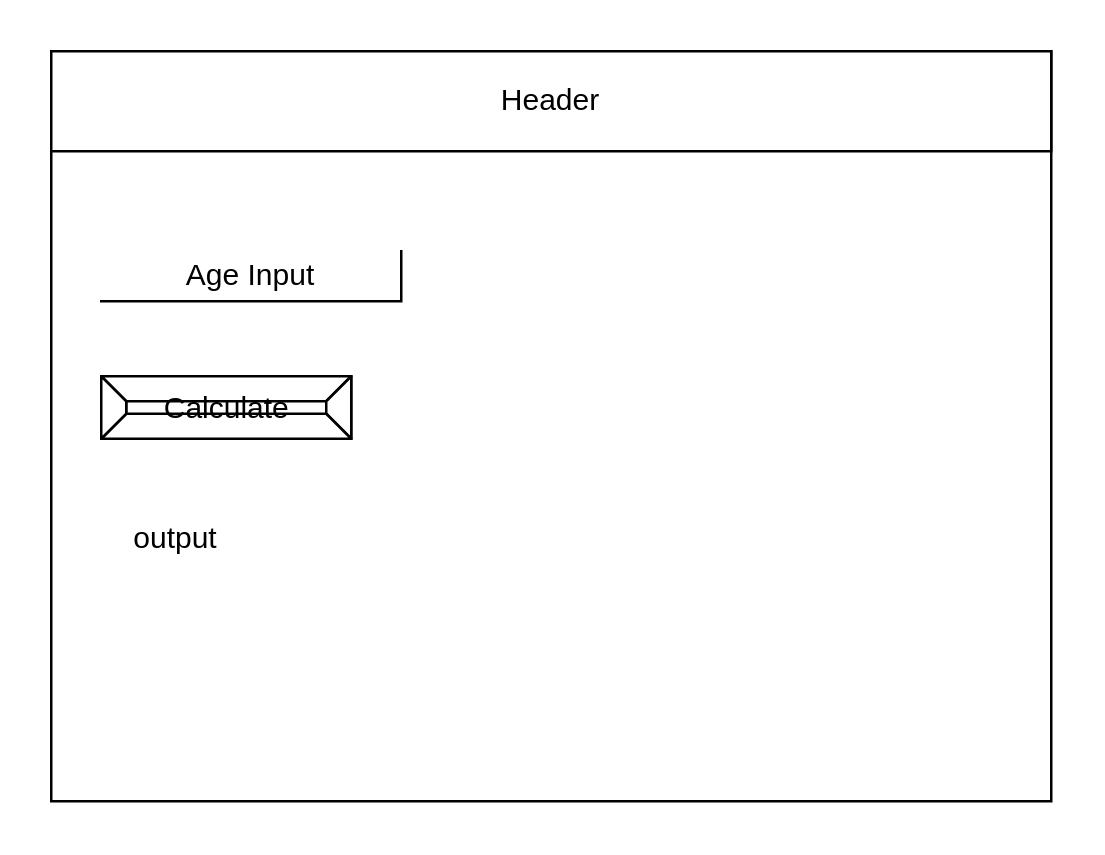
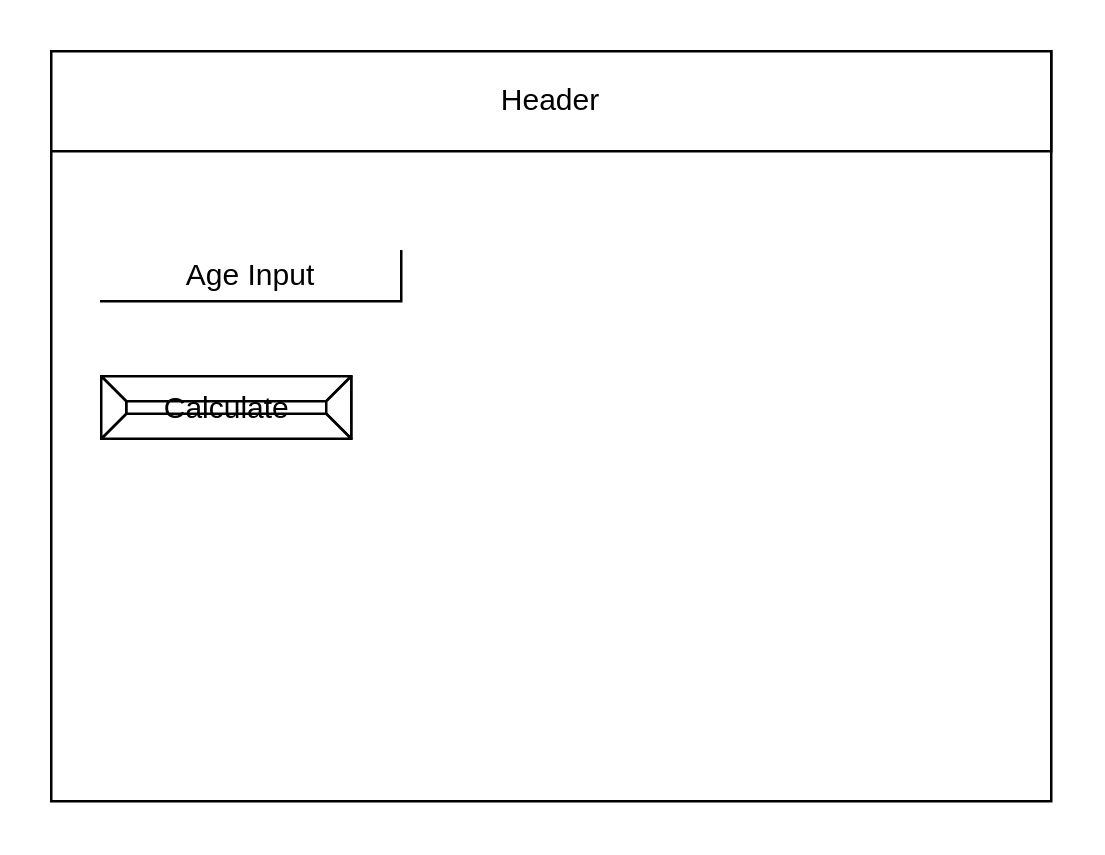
node "output": removed
